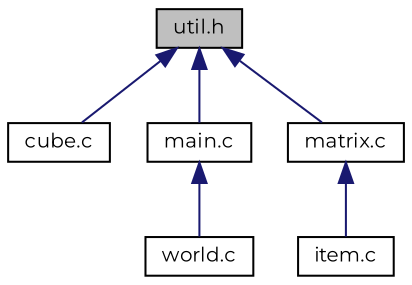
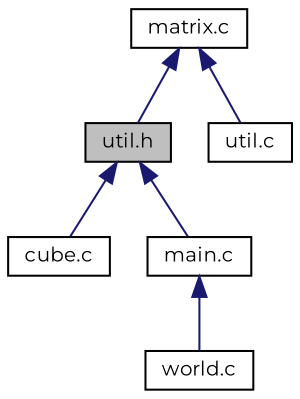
edge "matrix.c" -> "util.h": reversed
node "item.c": label "item.c" -> "util.c"
